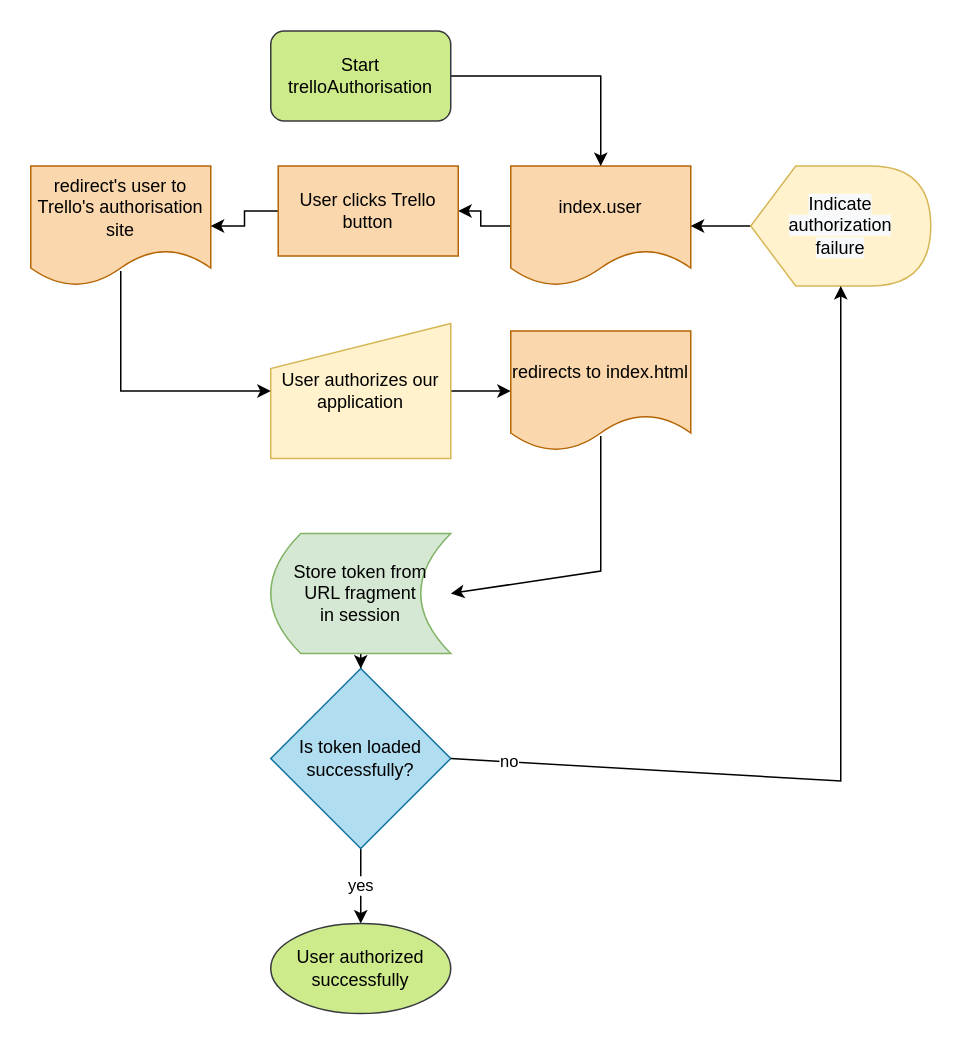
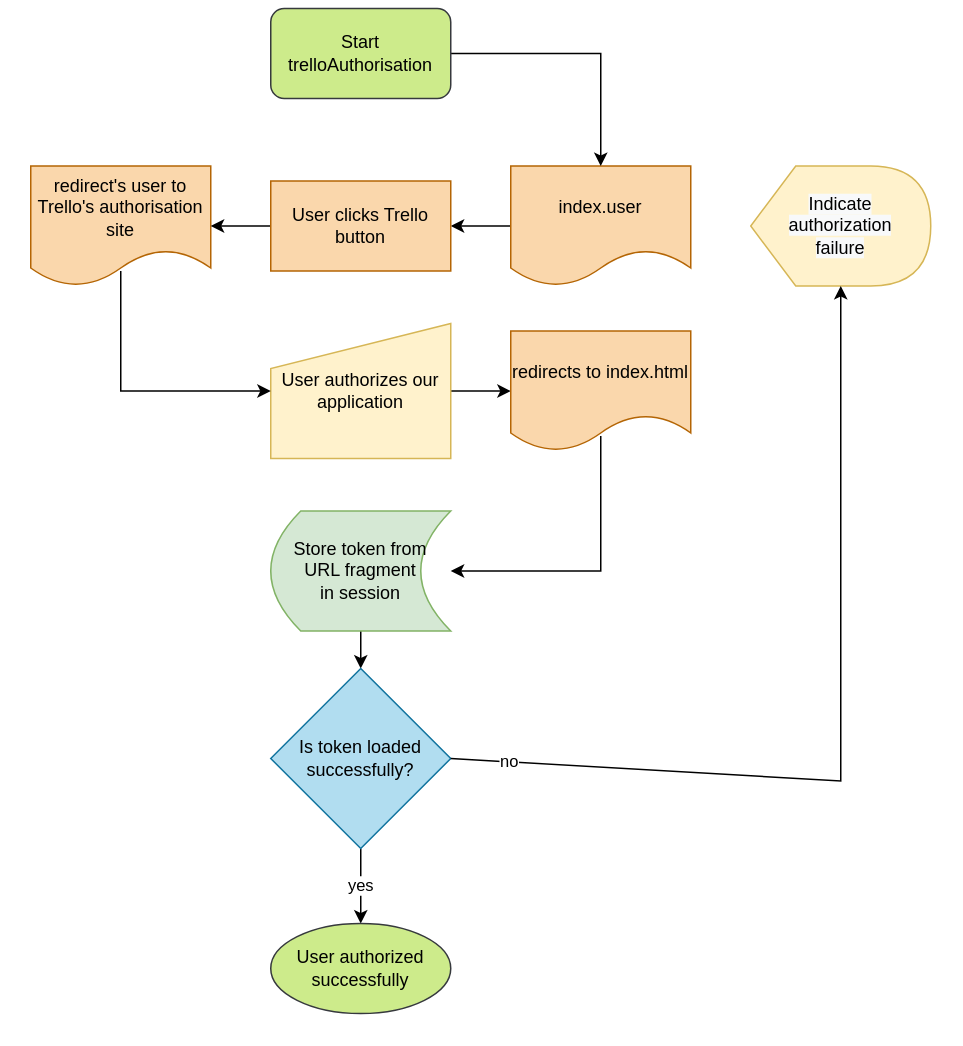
node "Start trelloAuthorisation": moved (361, 76) -> (361, 53)
node "User clicks Trello button": moved (368, 211) -> (361, 226)
edge "Indicate authorization failure" -> "index.user": removed
node "Store token from URL fragment in session": moved (361, 593) -> (361, 571)
